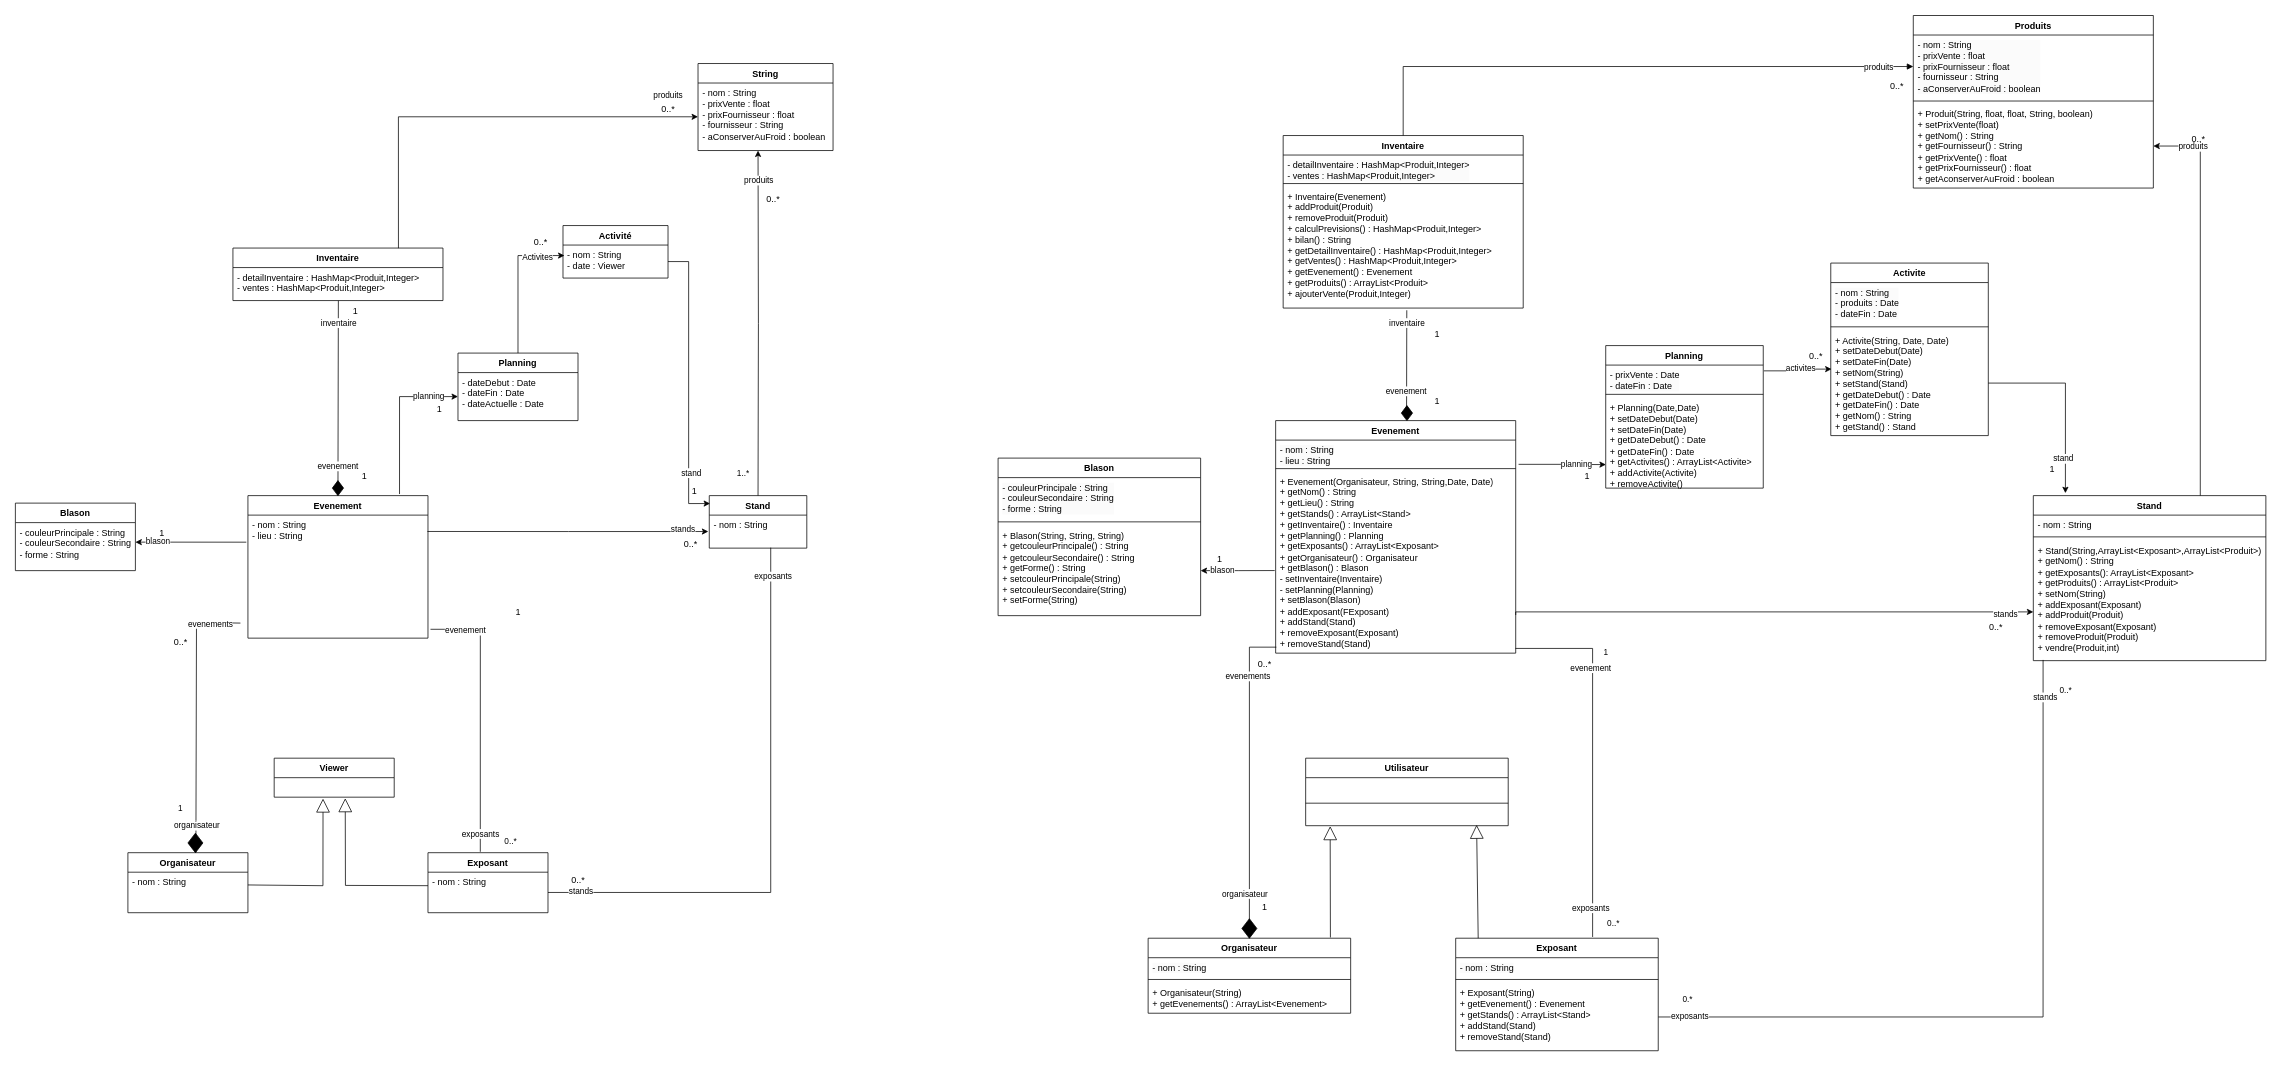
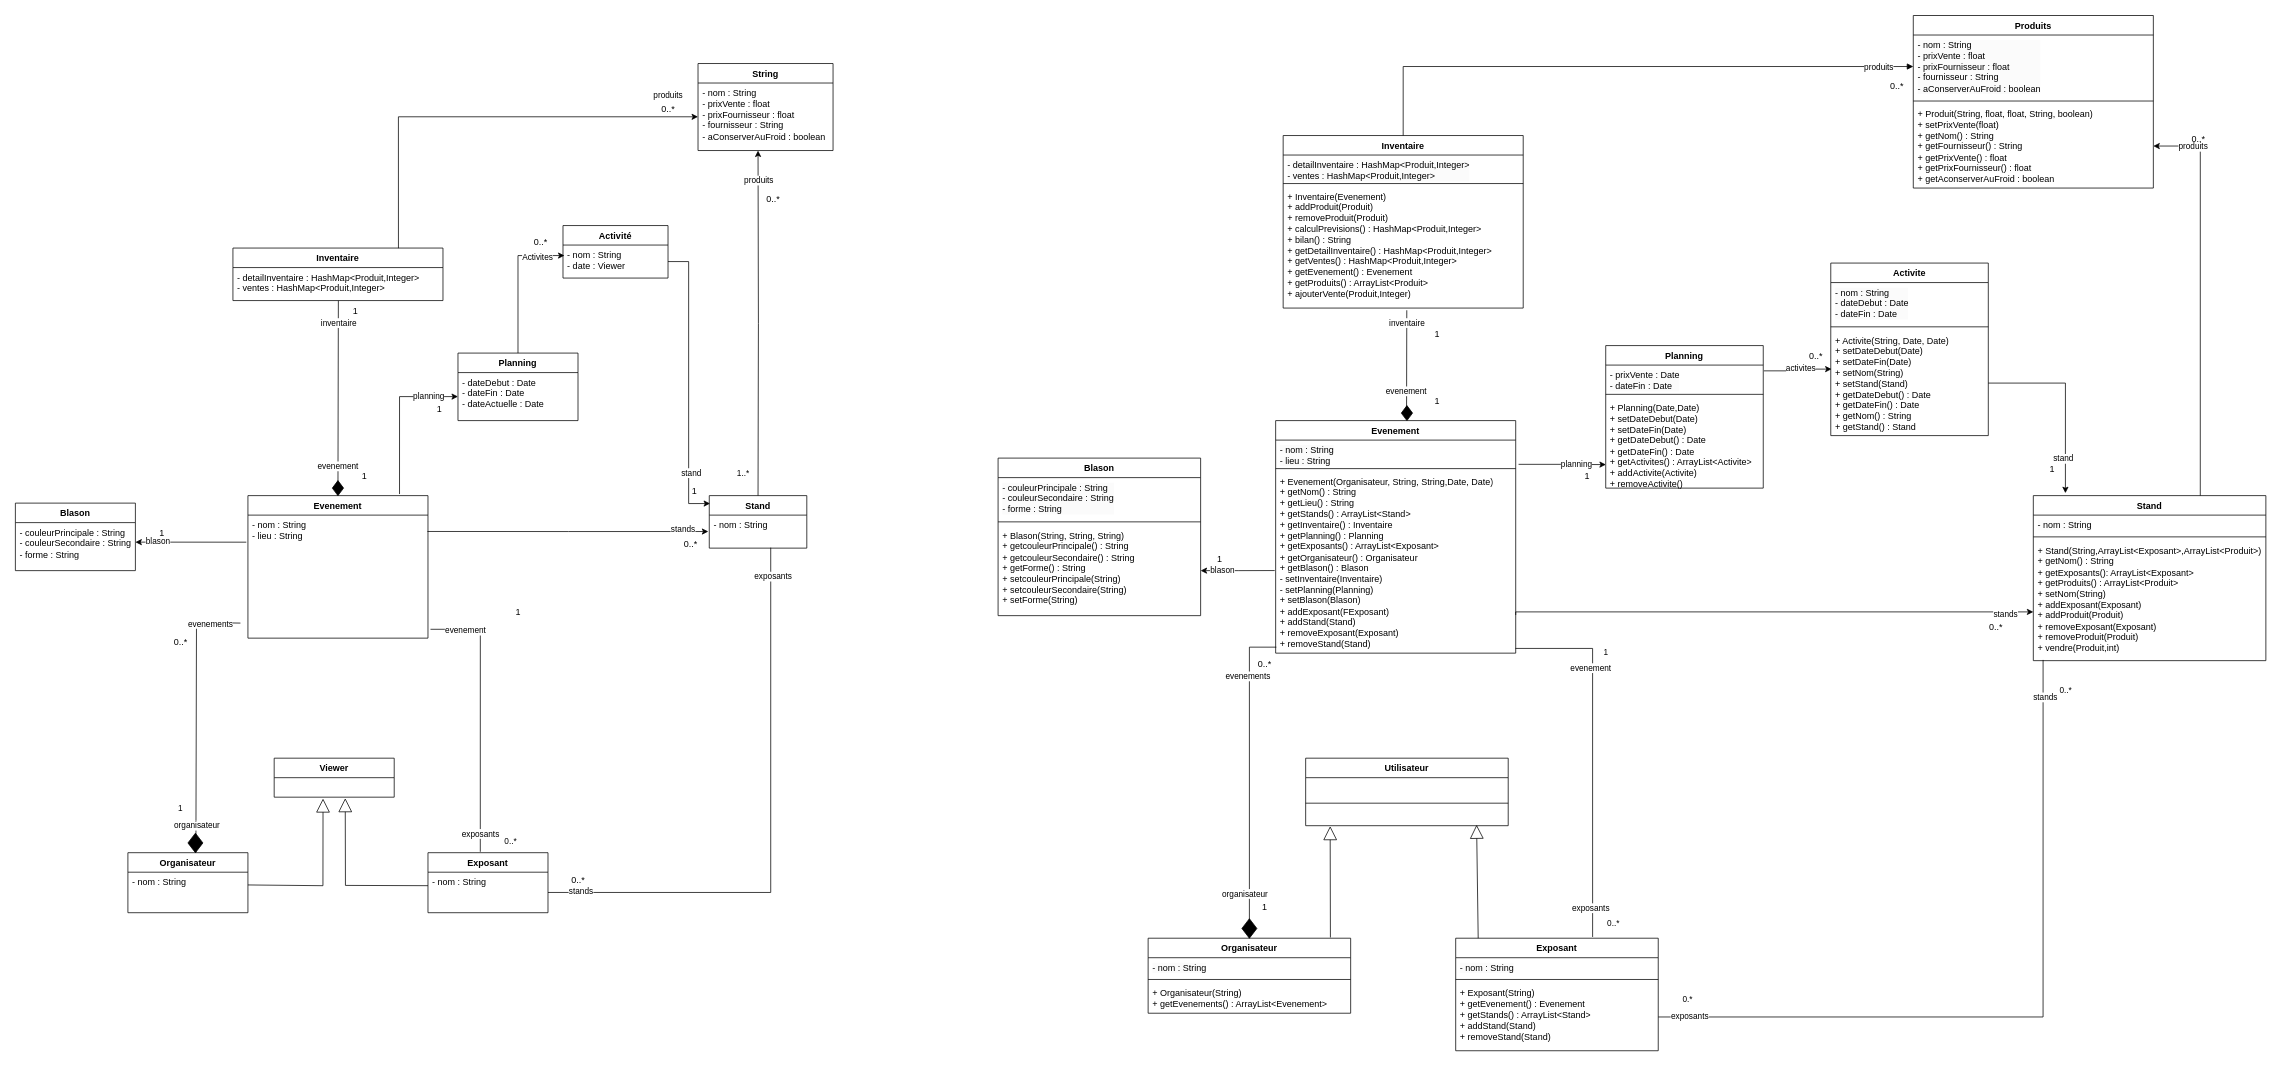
node "- nom : String - produits : Date - dateFin : Date": label "- nom : String - produits : Date - dateFin : Date" -> "- nom : String - dateDebut : Date - dateFin : Date"
